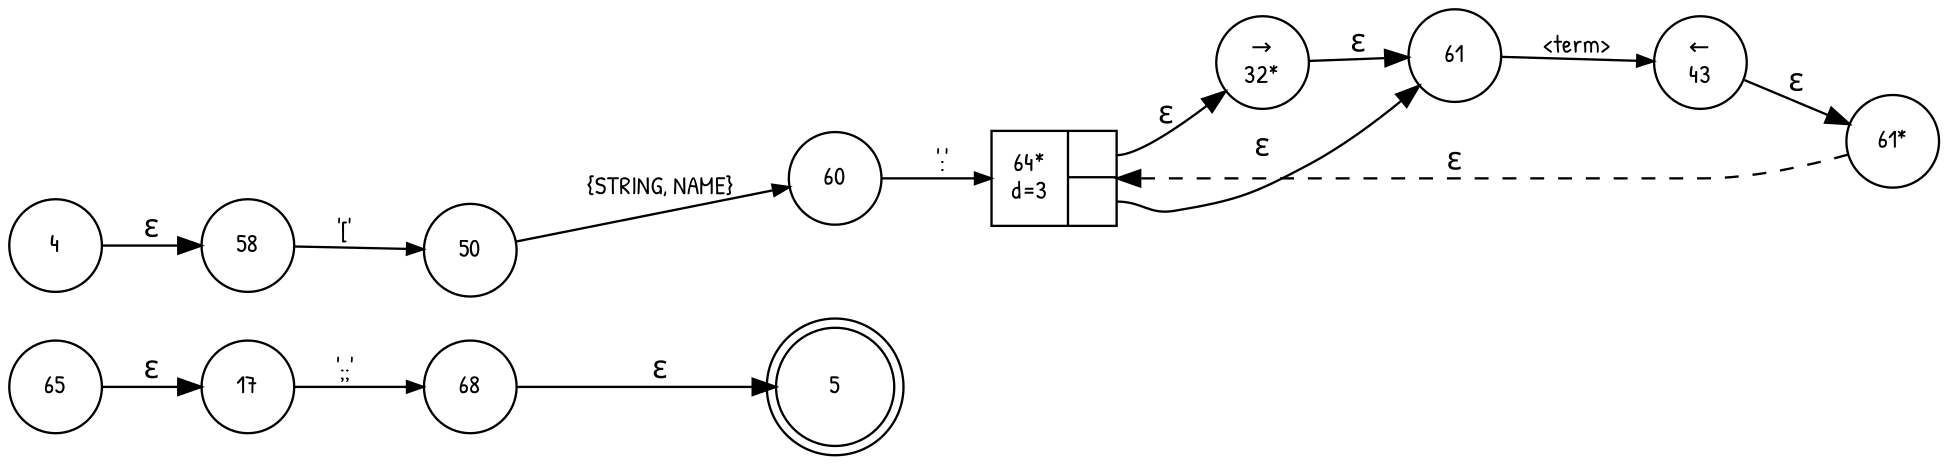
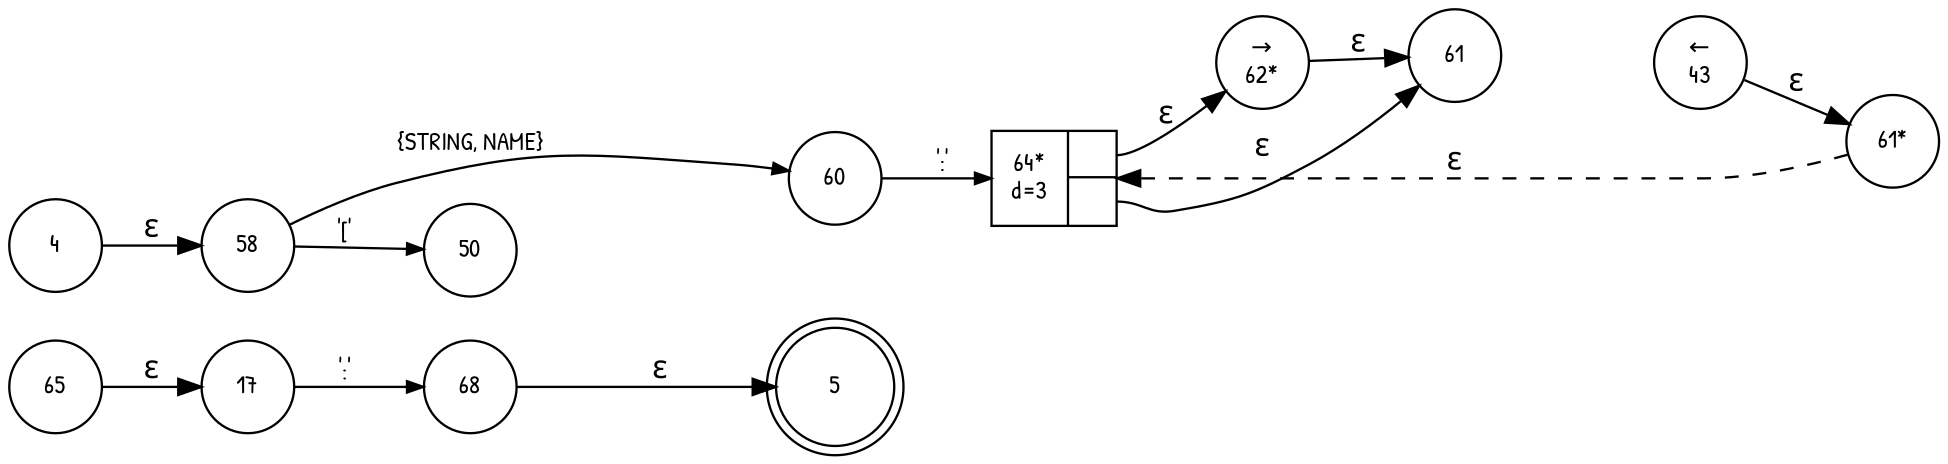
edge "61" -> "← 43": removed, label "<term>"
node "→ 32*": label "→ 32*" -> "→ 62*"
edge "50" -> "60": now "58" -> "60"
edge "17" -> "68": label "';;'" -> "':'"
